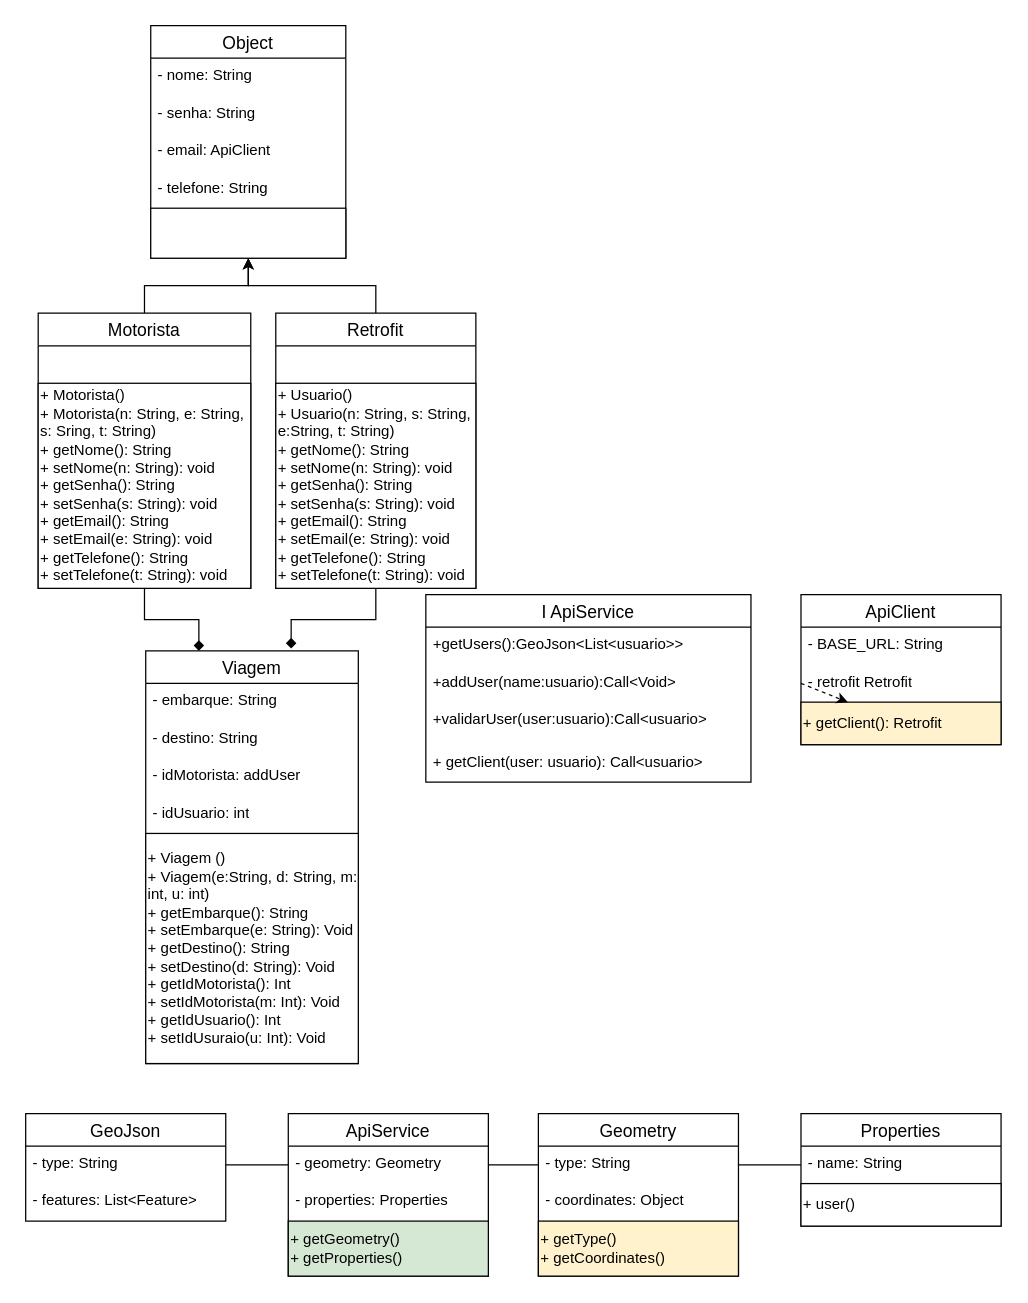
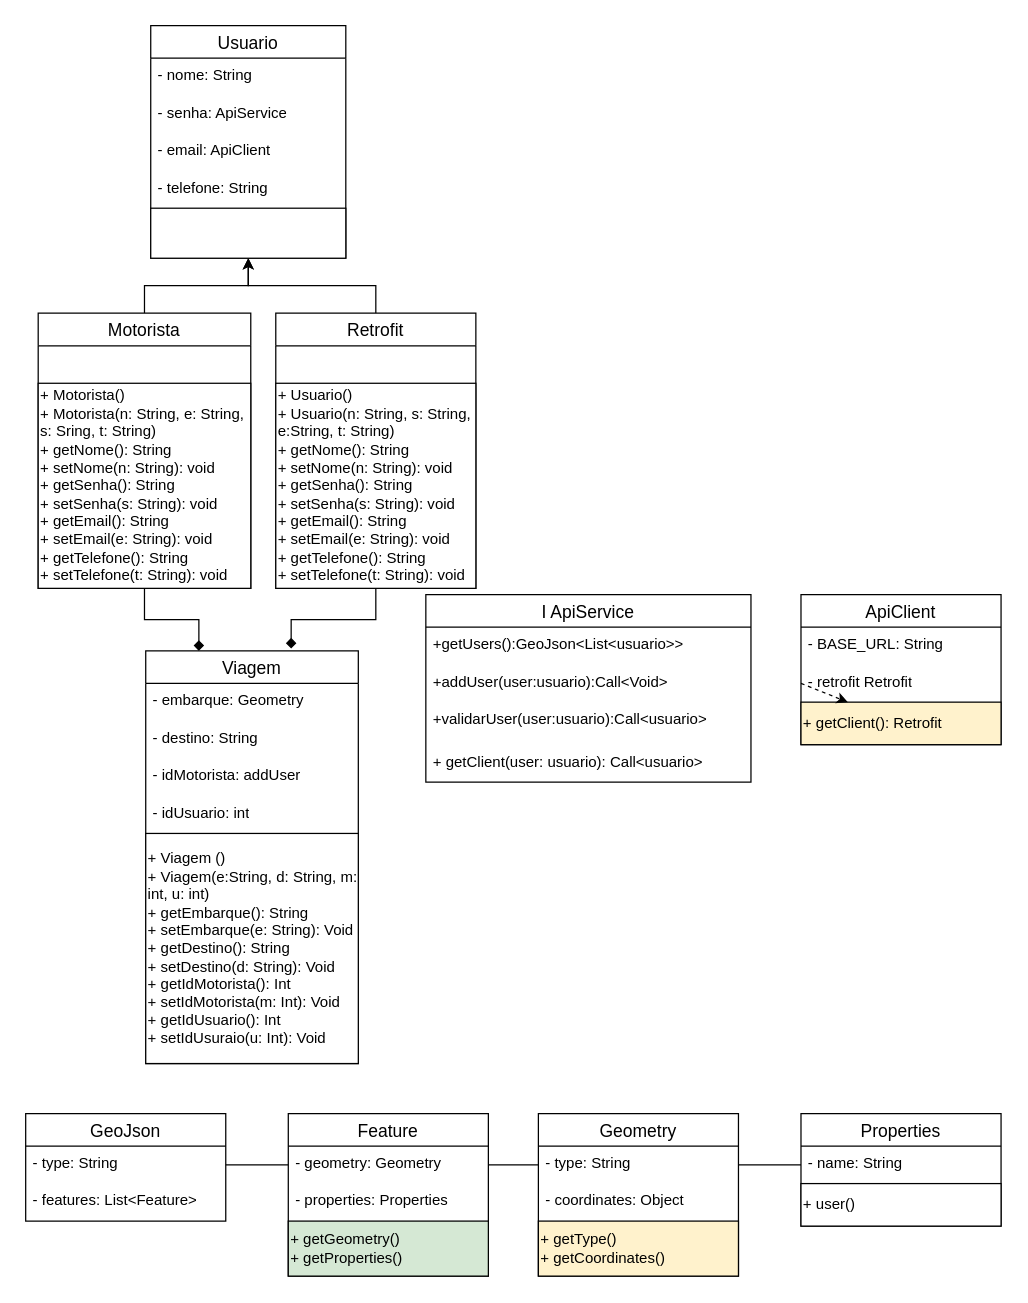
node "Object": label "Object" -> "Usuario"
node "- senha: String": label "- senha: String" -> "- senha: ApiService"
node "+addUser(name:usuario):Call<Void>": label "+addUser(name:usuario):Call<Void>" -> "+addUser(user:usuario):Call<Void>"
node "- embarque: String": label "- embarque: String" -> "- embarque: Geometry"
node "ApiService": label "ApiService" -> "Feature"
